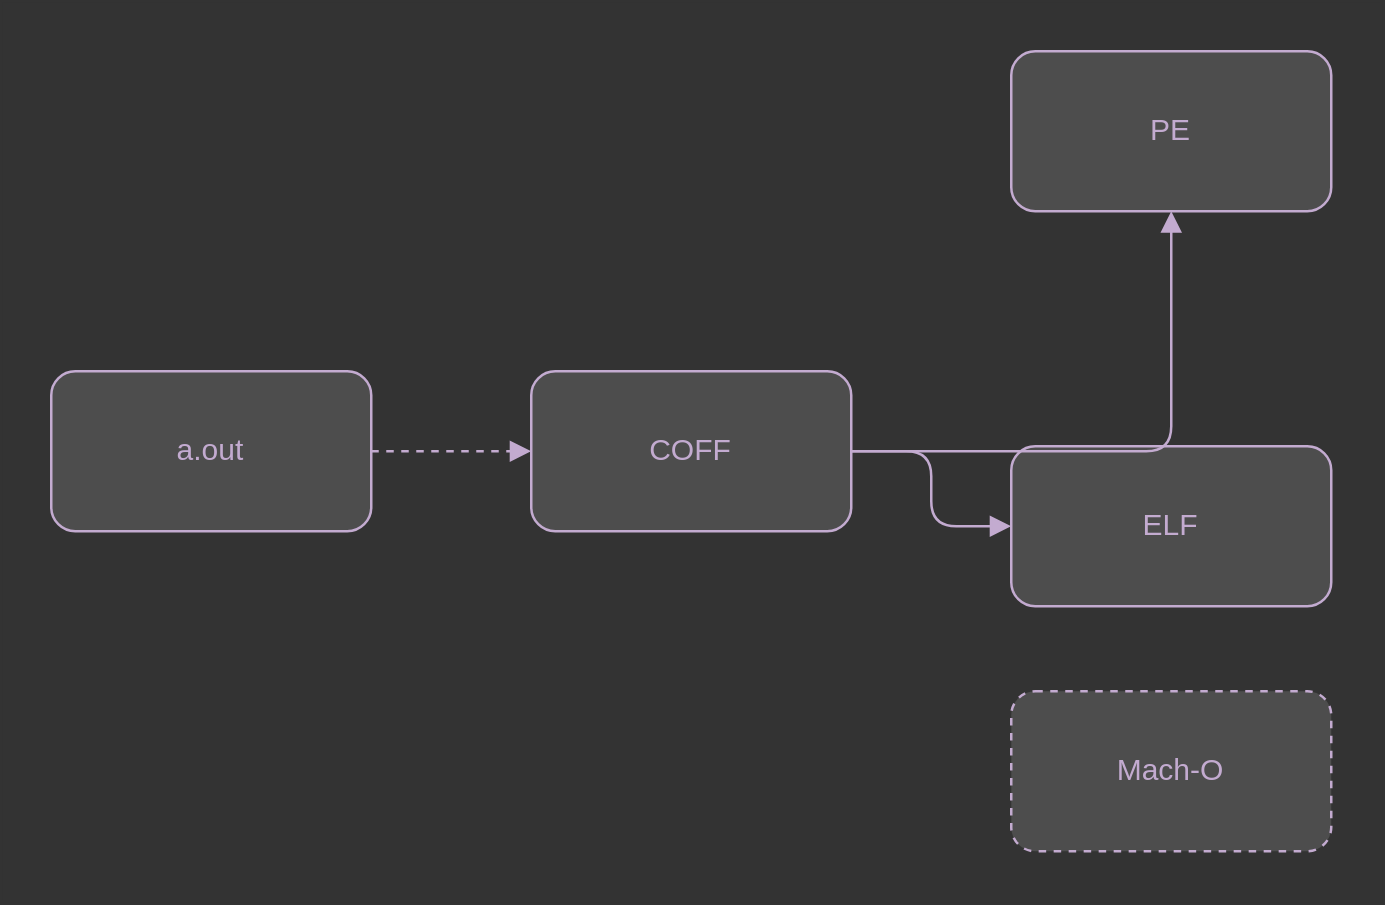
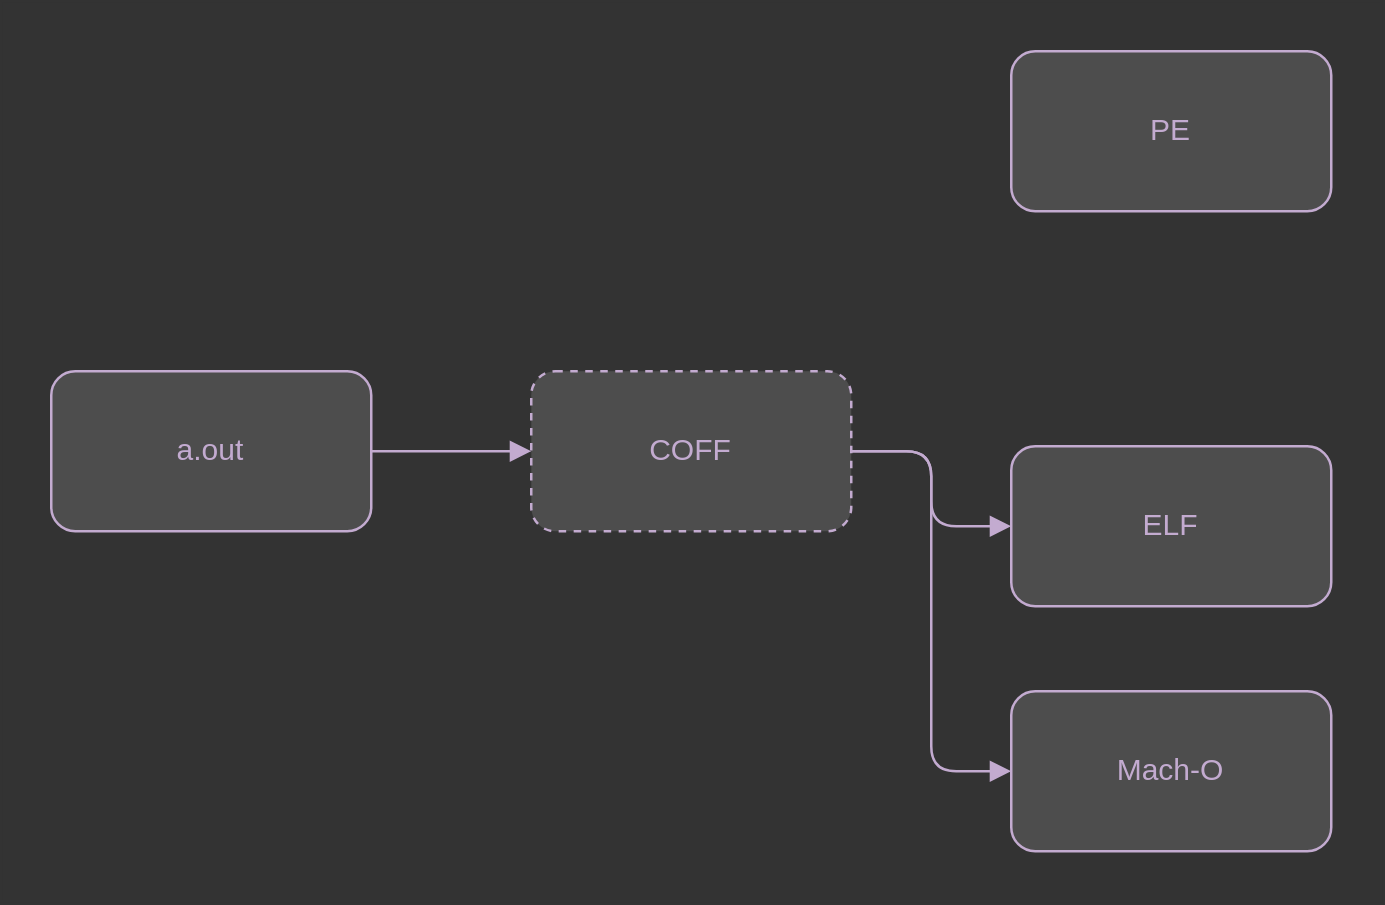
edge "a.out" -> "COFF": style dashed -> solid
node "COFF": style solid -> dashed
edge "COFF" -> "PE": now "COFF" -> "Mach-O"
node "Mach-O": style dashed -> solid
